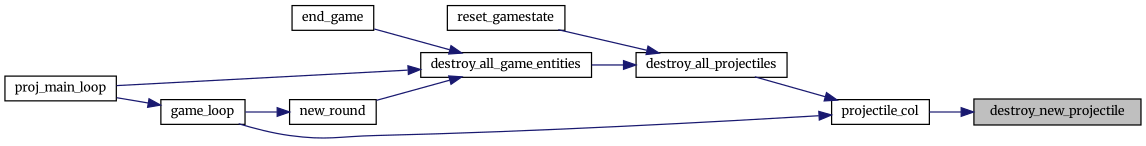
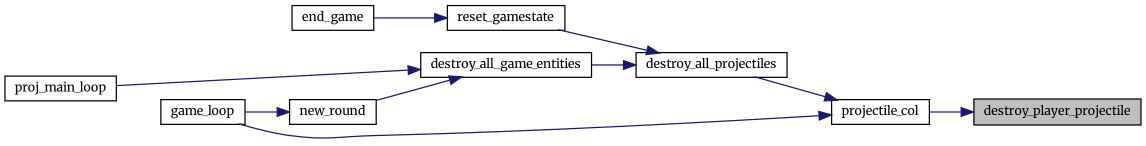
edge "end_game" -> "destroy_all_game_entities": now "end_game" -> "reset_gamestate"
edge "proj_main_loop" -> "game_loop": removed
node "destroy_new_projectile": label "destroy_new_projectile" -> "destroy_player_projectile"
